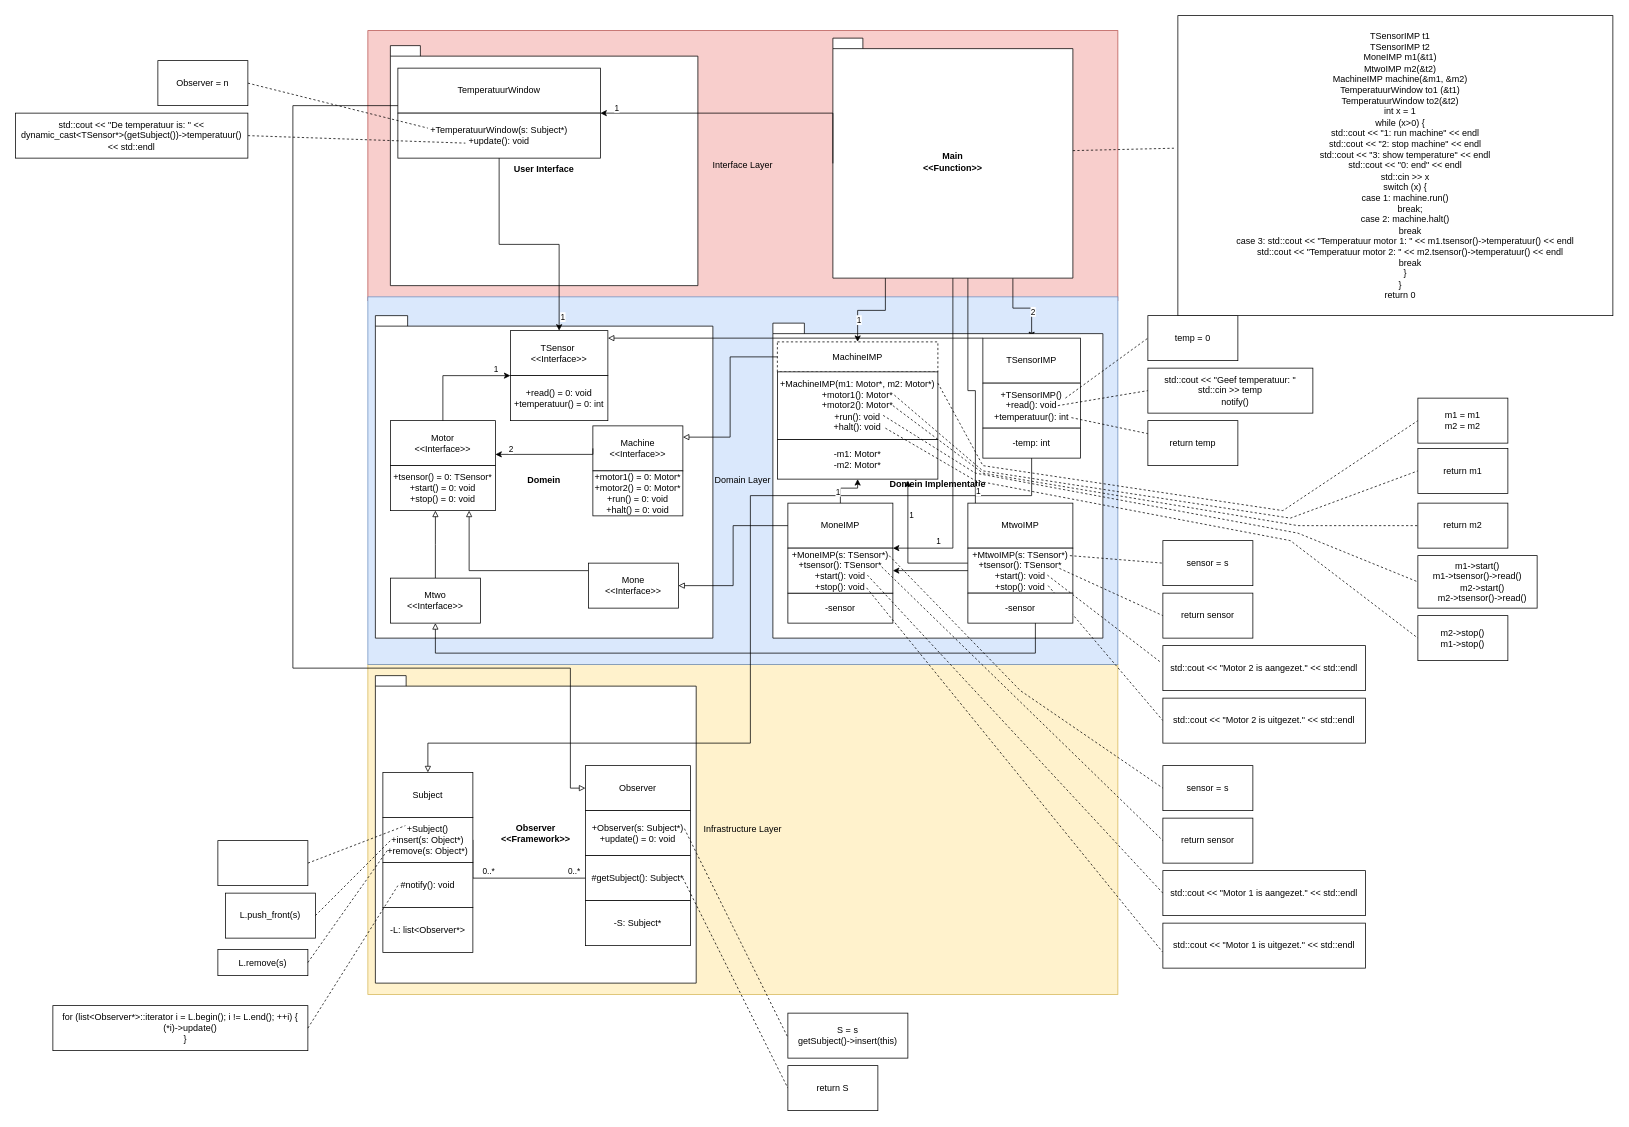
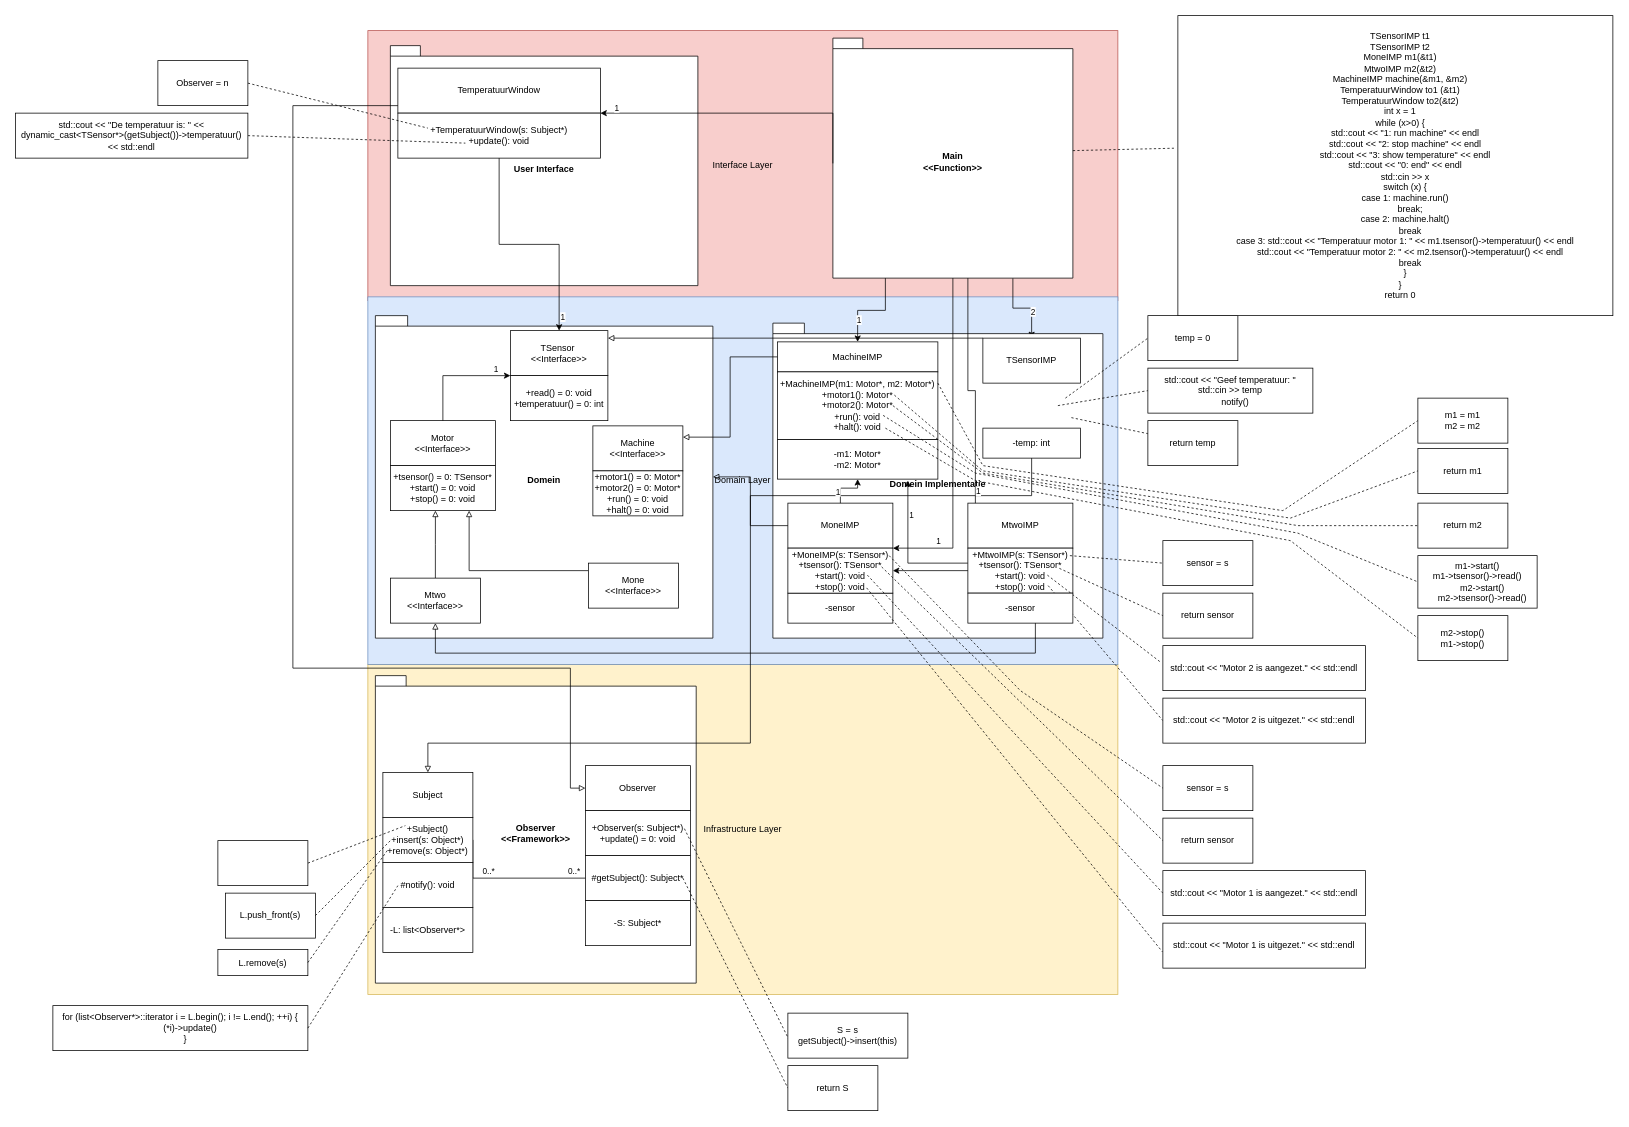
node "MachineIMP": style dashed -> solid
node "+TSensorIMP() +read(): void +temperatuur(): int": removed
edge "Machine <<Interface>>" -> "Motor <<Interface>>": removed, label "2"
edge "MoneIMP" -> "Mone <<Interface>>": now "MoneIMP" -> "Domein"
